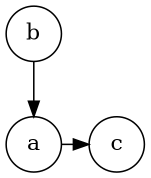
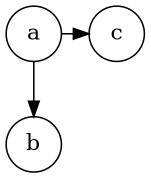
edge "b" -> "a": reversed
